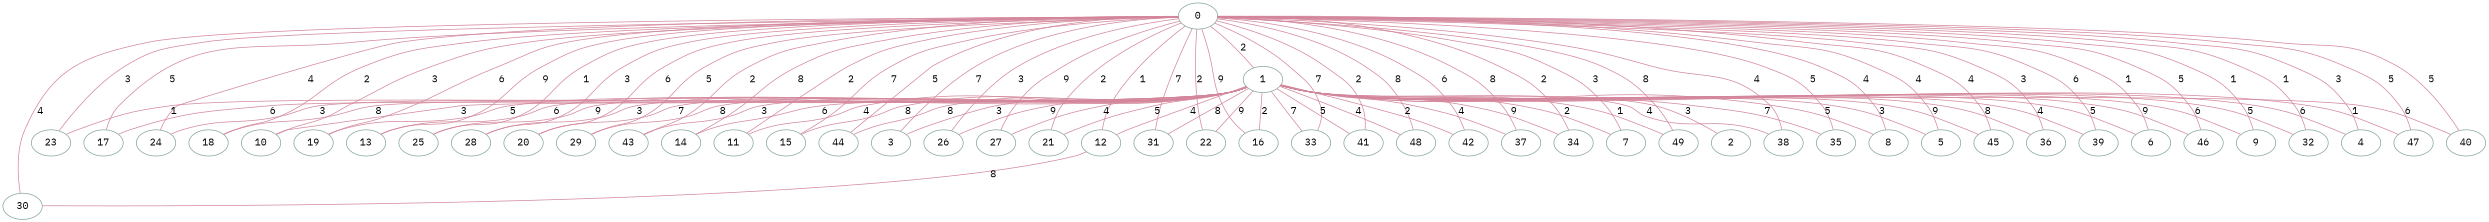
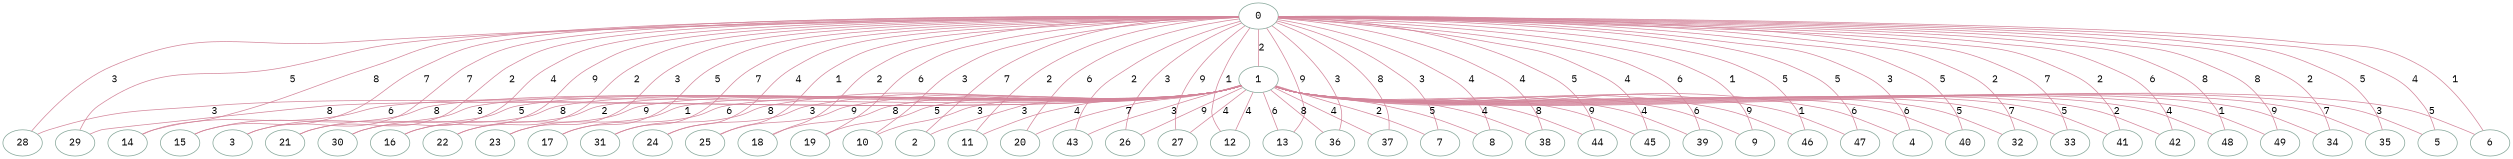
edge "0" -- "2": added, label "7"
edge "0" -- "32": label "1" -> "2"
edge "12" -- "30": now "1" -- "30"
